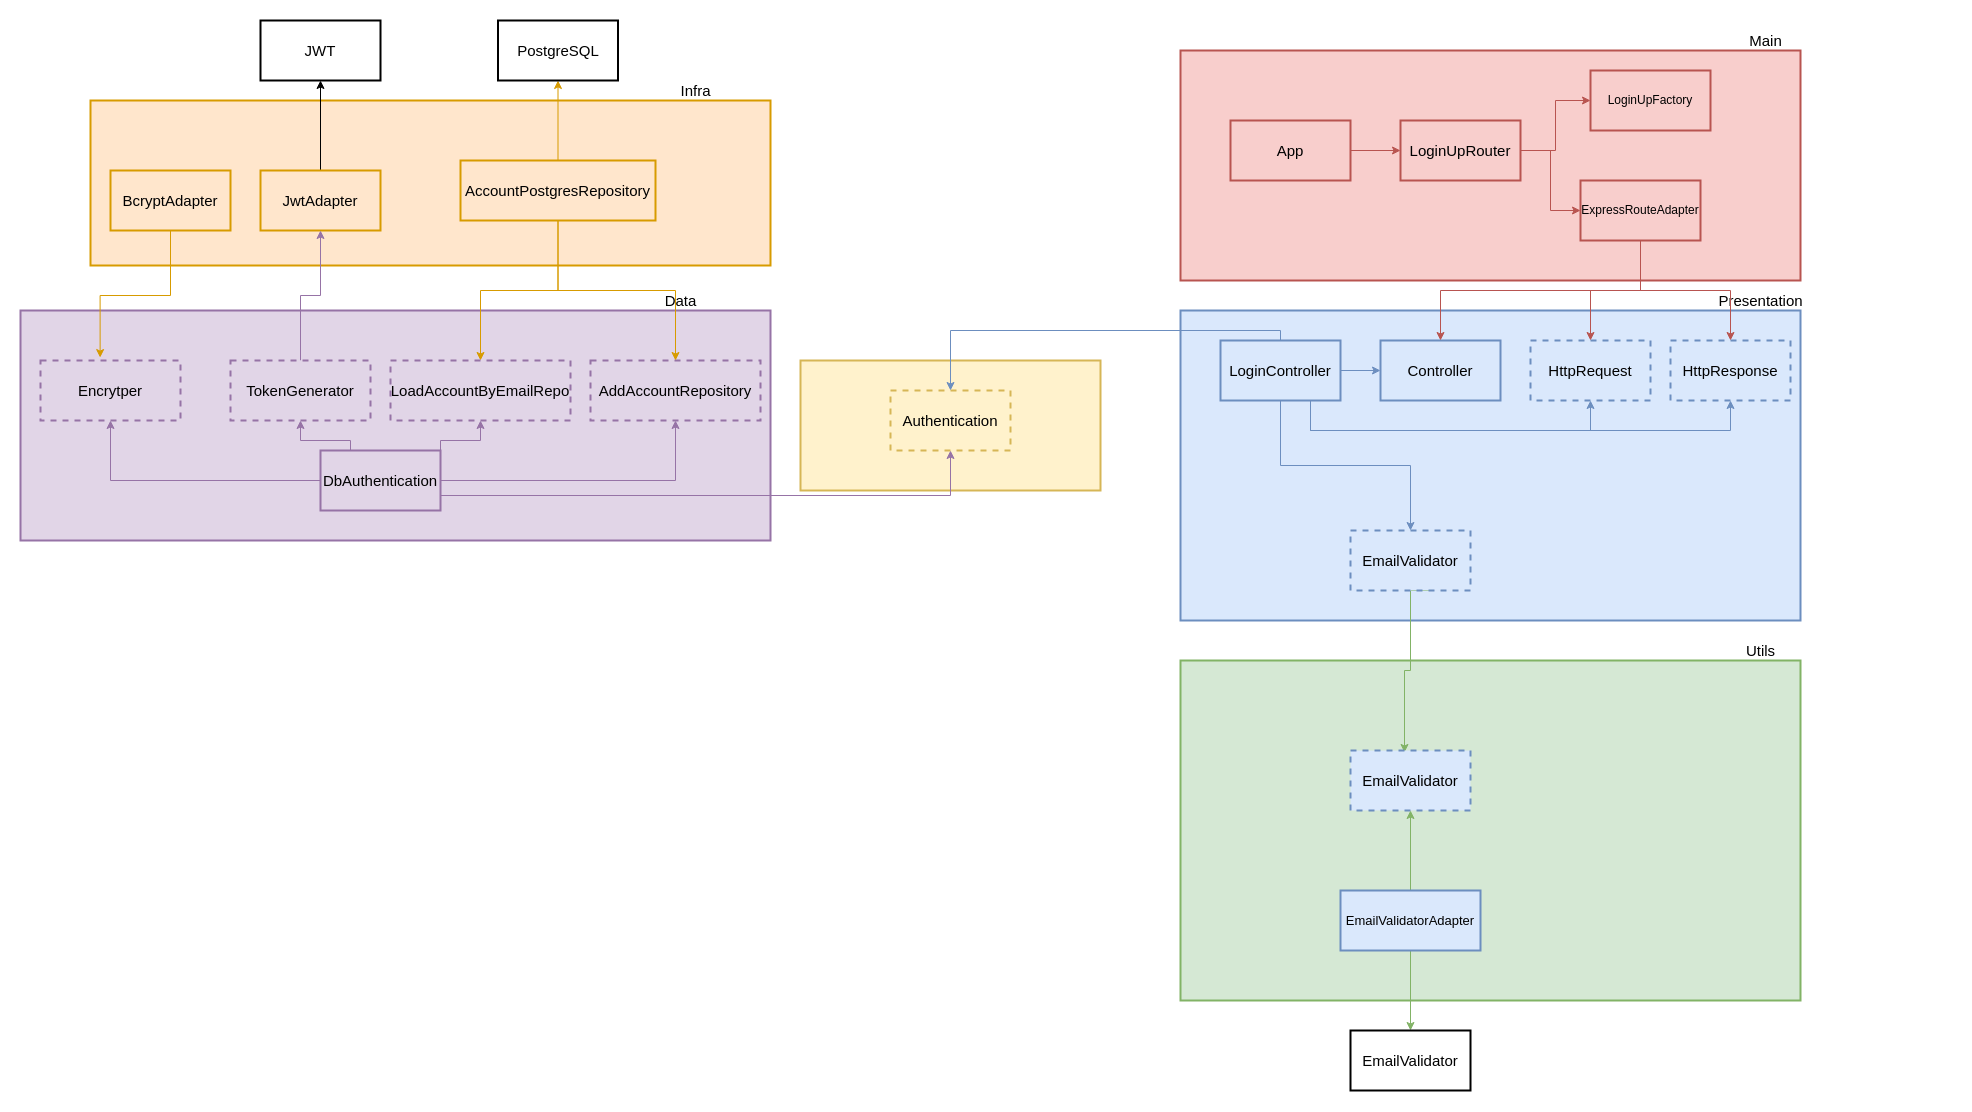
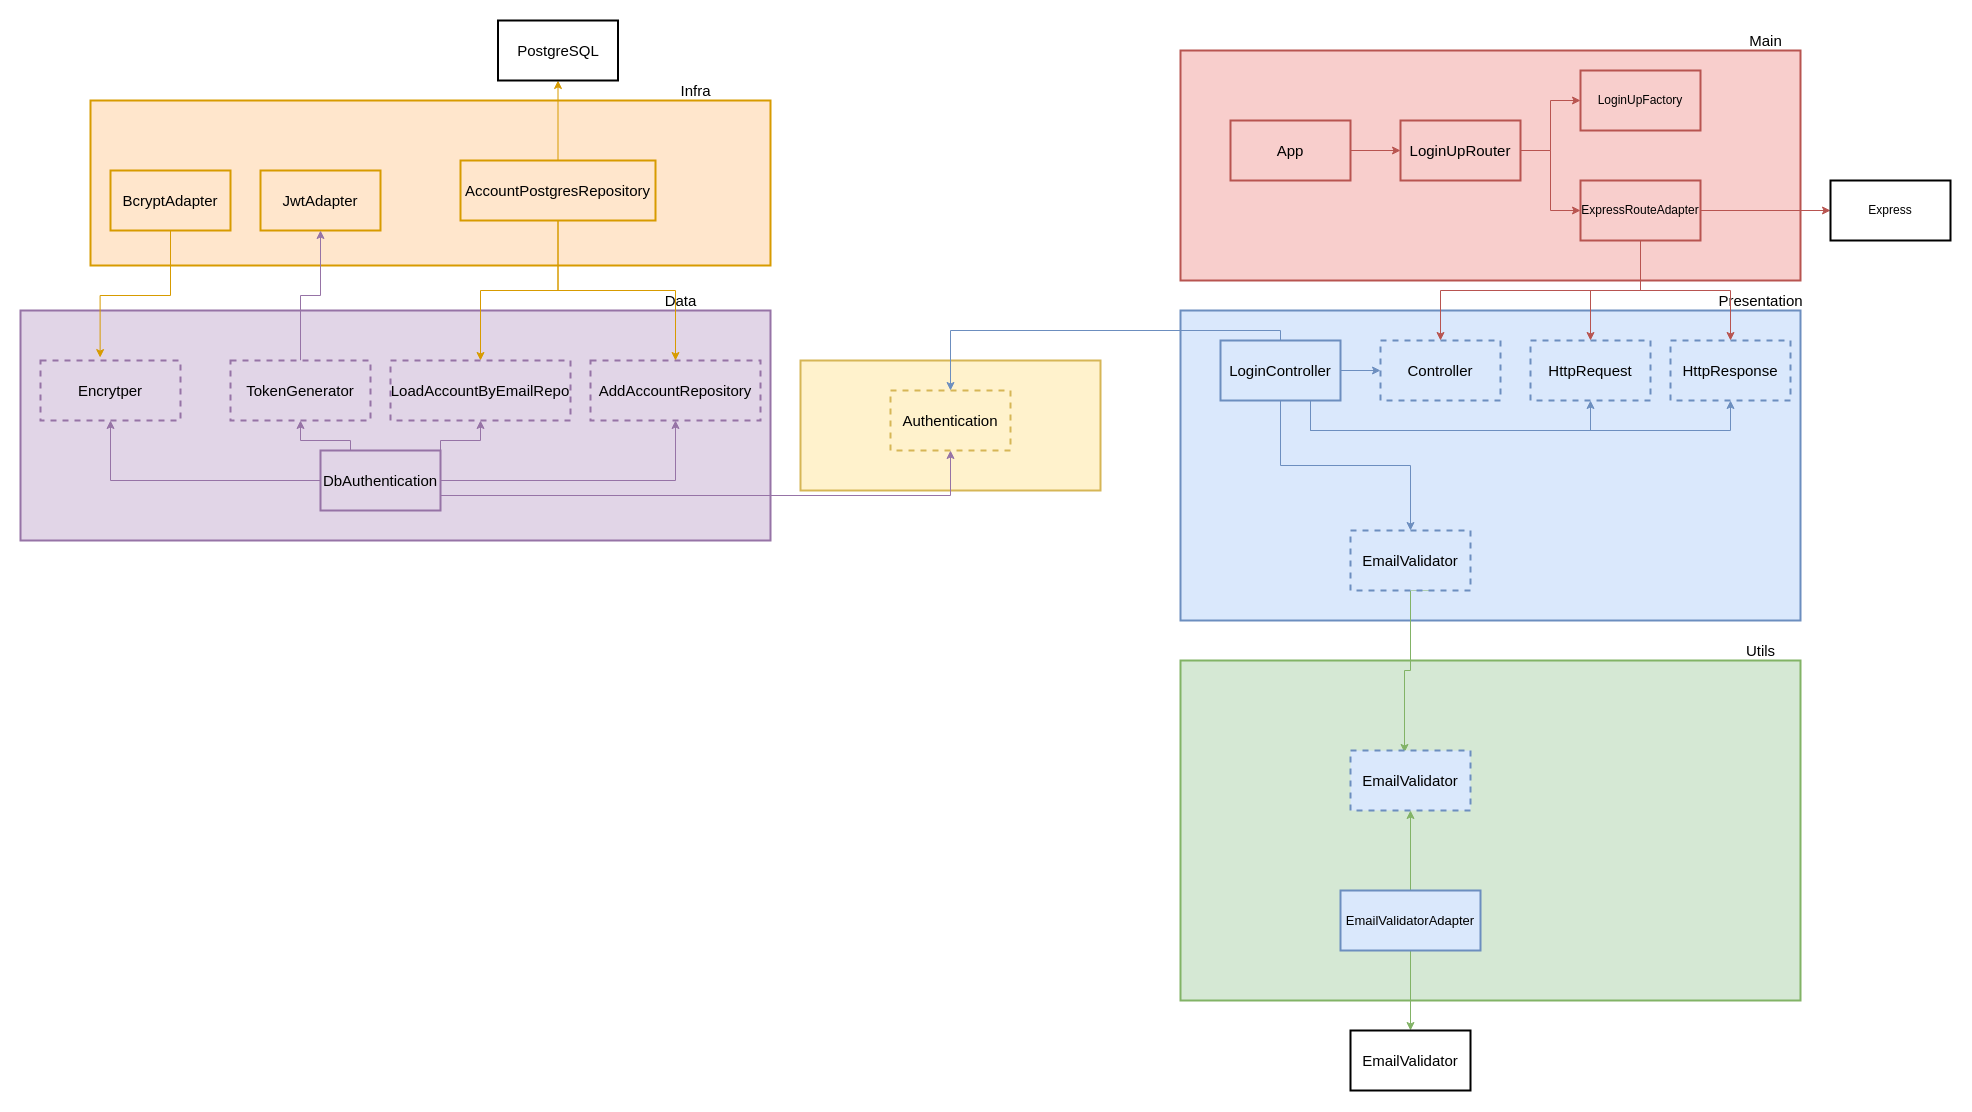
node "JWT": removed
node "LoginUpFactory": moved (1651, 101) -> (1641, 101)
edge "JwtAdapter" -> "JWT": removed
edge "ExpressRouteAdapter" -> "Express": added
node "Express": added
node "Controller": style solid -> dashed
